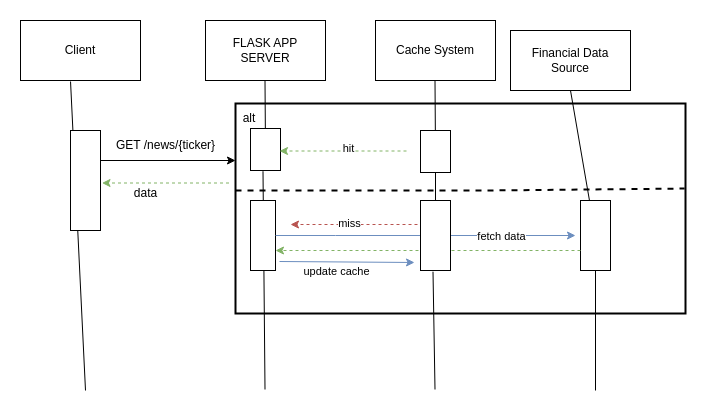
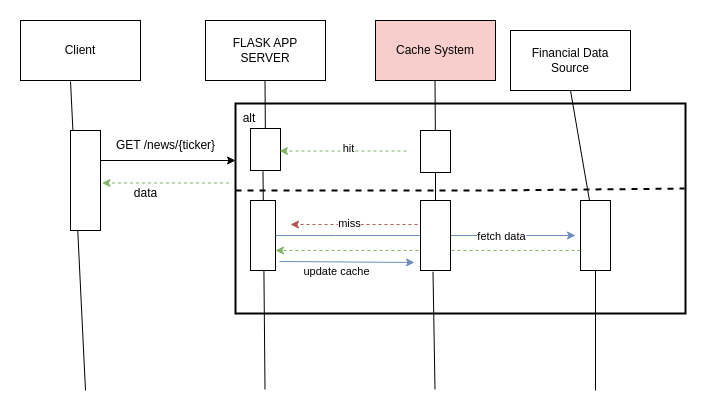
node "Cache System": fillcolor #ffffff -> #f8cecc
